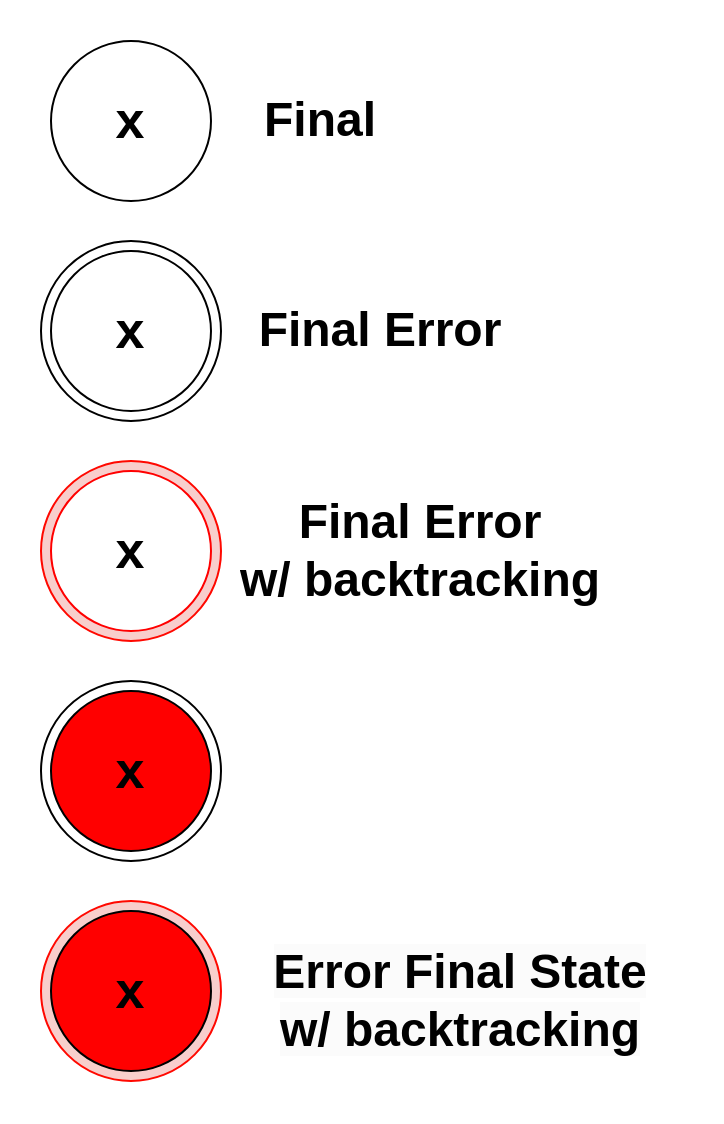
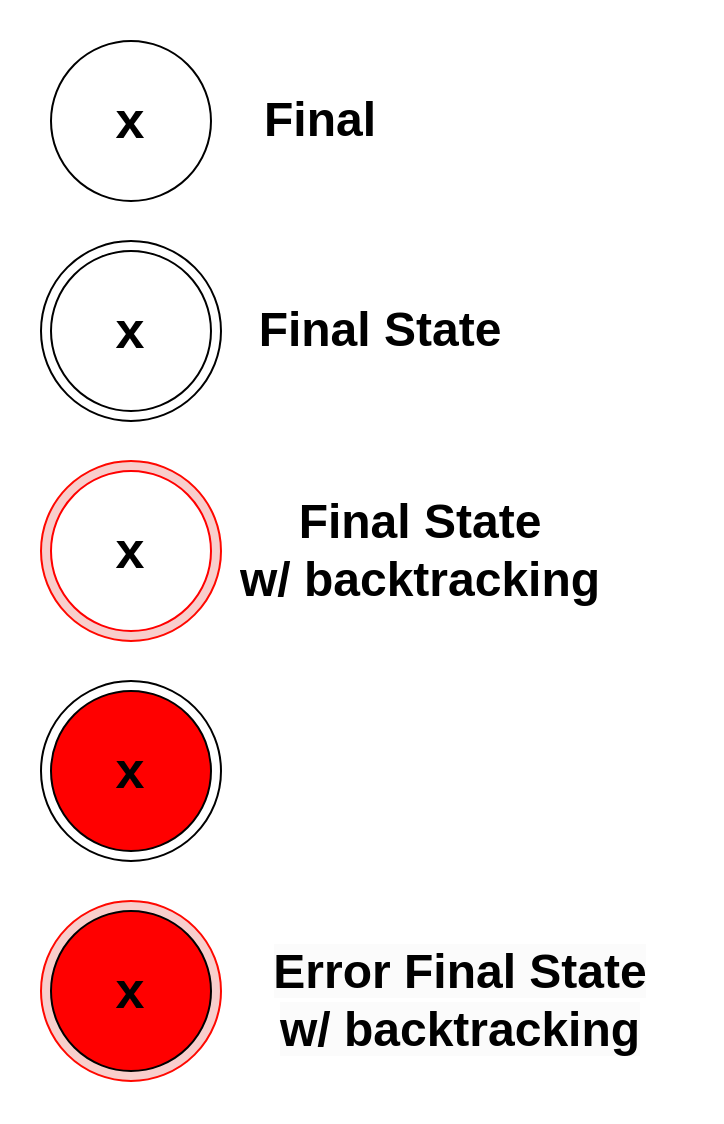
node "Final Error": label "Final Error" -> "Final State"
node "Final Error w/ backtracking": label "Final Error w/ backtracking" -> "Final State w/ backtracking"
